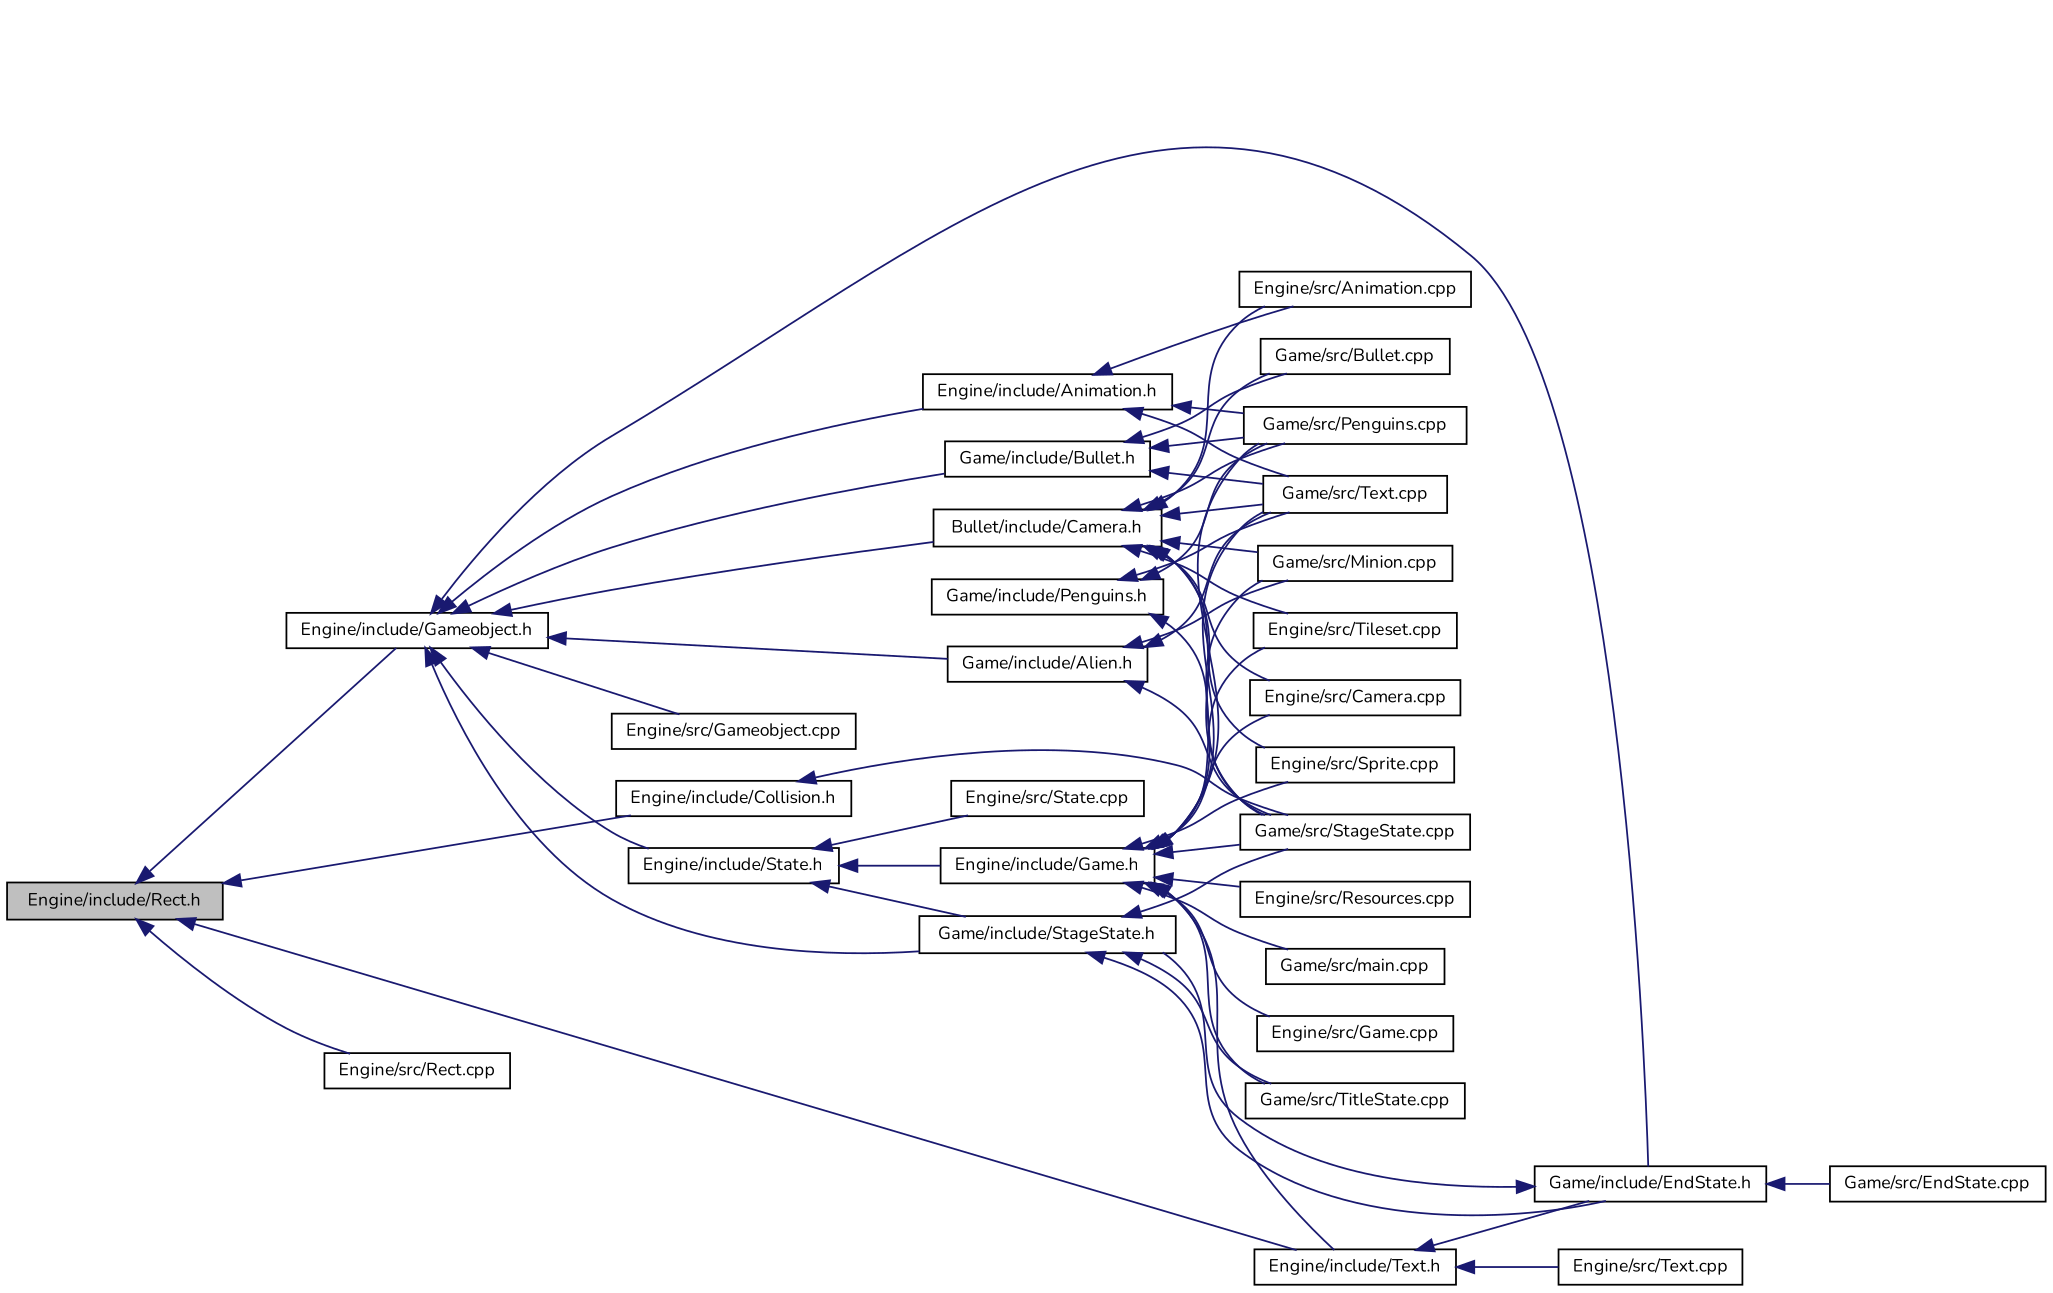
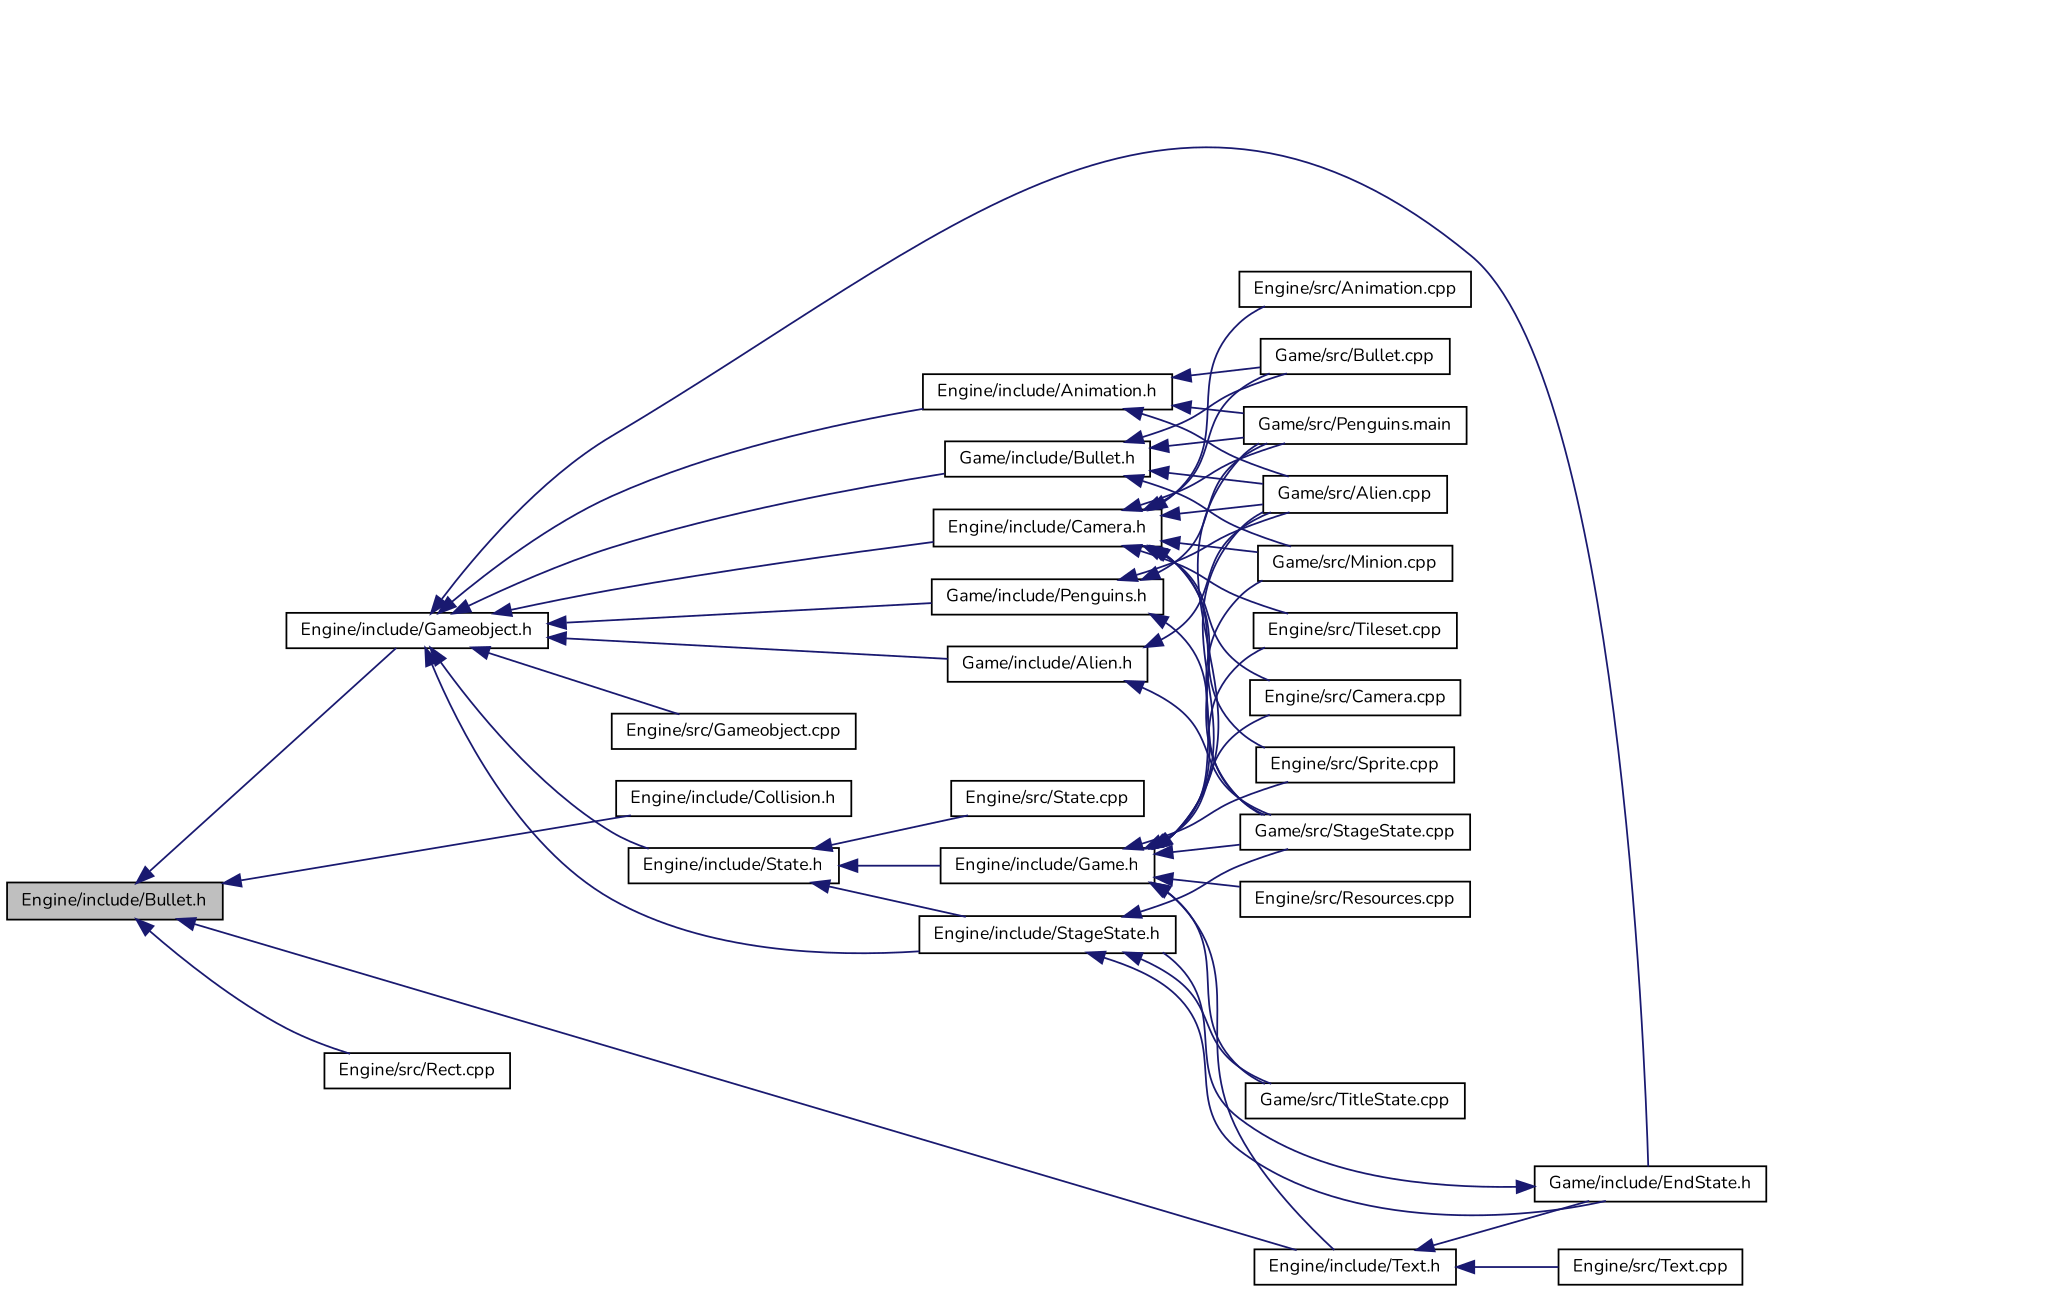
edge "Engine/src/Animation.cpp" -> "Engine/include/Animation.h": now "Game/src/Bullet.cpp" -> "Engine/include/Animation.h"
node "Game/src/Penguins.cpp": label "Game/src/Penguins.cpp" -> "Game/src/Penguins.main"
node "Game/src/Text.cpp": label "Game/src/Text.cpp" -> "Game/src/Alien.cpp"
node "Bullet/include/Camera.h": label "Bullet/include/Camera.h" -> "Engine/include/Camera.h"
edge "Game/src/Minion.cpp" -> "Game/include/Alien.h": now "Game/src/Minion.cpp" -> "Game/include/Bullet.h"
edge "Game/include/Penguins.h" -> "Engine/include/Gameobject.h": added
edge "Game/src/StageState.cpp" -> "Engine/include/Collision.h": removed
node "Engine/include/Rect.h": label "Engine/include/Rect.h" -> "Engine/include/Bullet.h"
node "Game/include/StageState.h": label "Game/include/StageState.h" -> "Engine/include/StageState.h"
node "Game/src/main.cpp": removed
node "Engine/src/Game.cpp": removed
node "Game/src/EndState.cpp": removed
